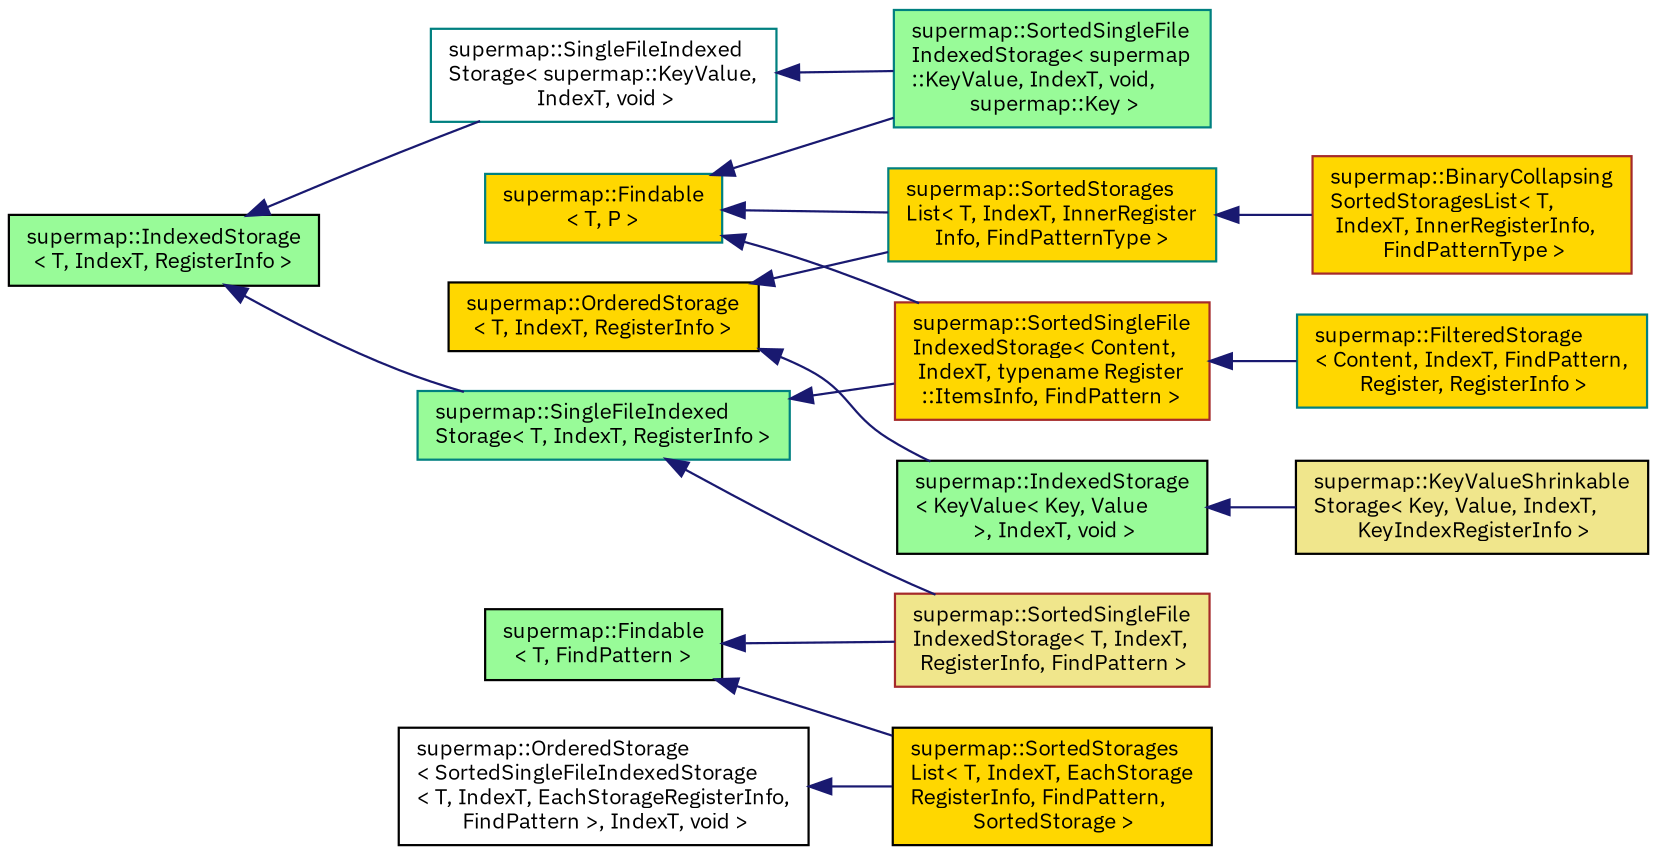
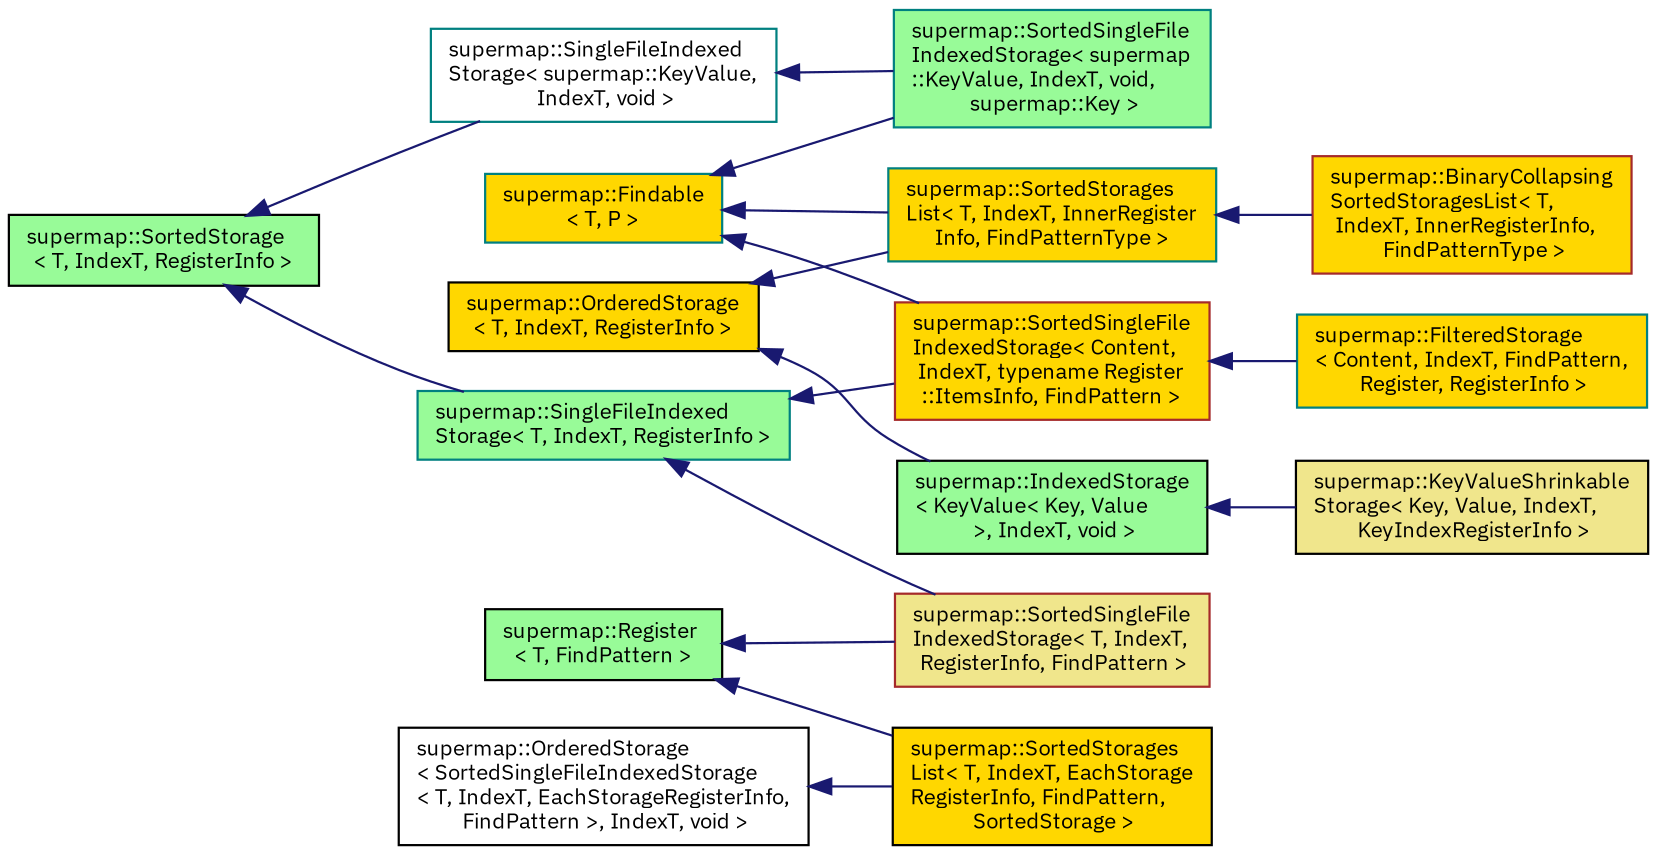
node "supermap::IndexedStorage < T, IndexT, RegisterInfo >": label "supermap::IndexedStorage < T, IndexT, RegisterInfo >" -> "supermap::SortedStorage < T, IndexT, RegisterInfo >"
node "supermap::Findable < T, FindPattern >": label "supermap::Findable < T, FindPattern >" -> "supermap::Register < T, FindPattern >"
